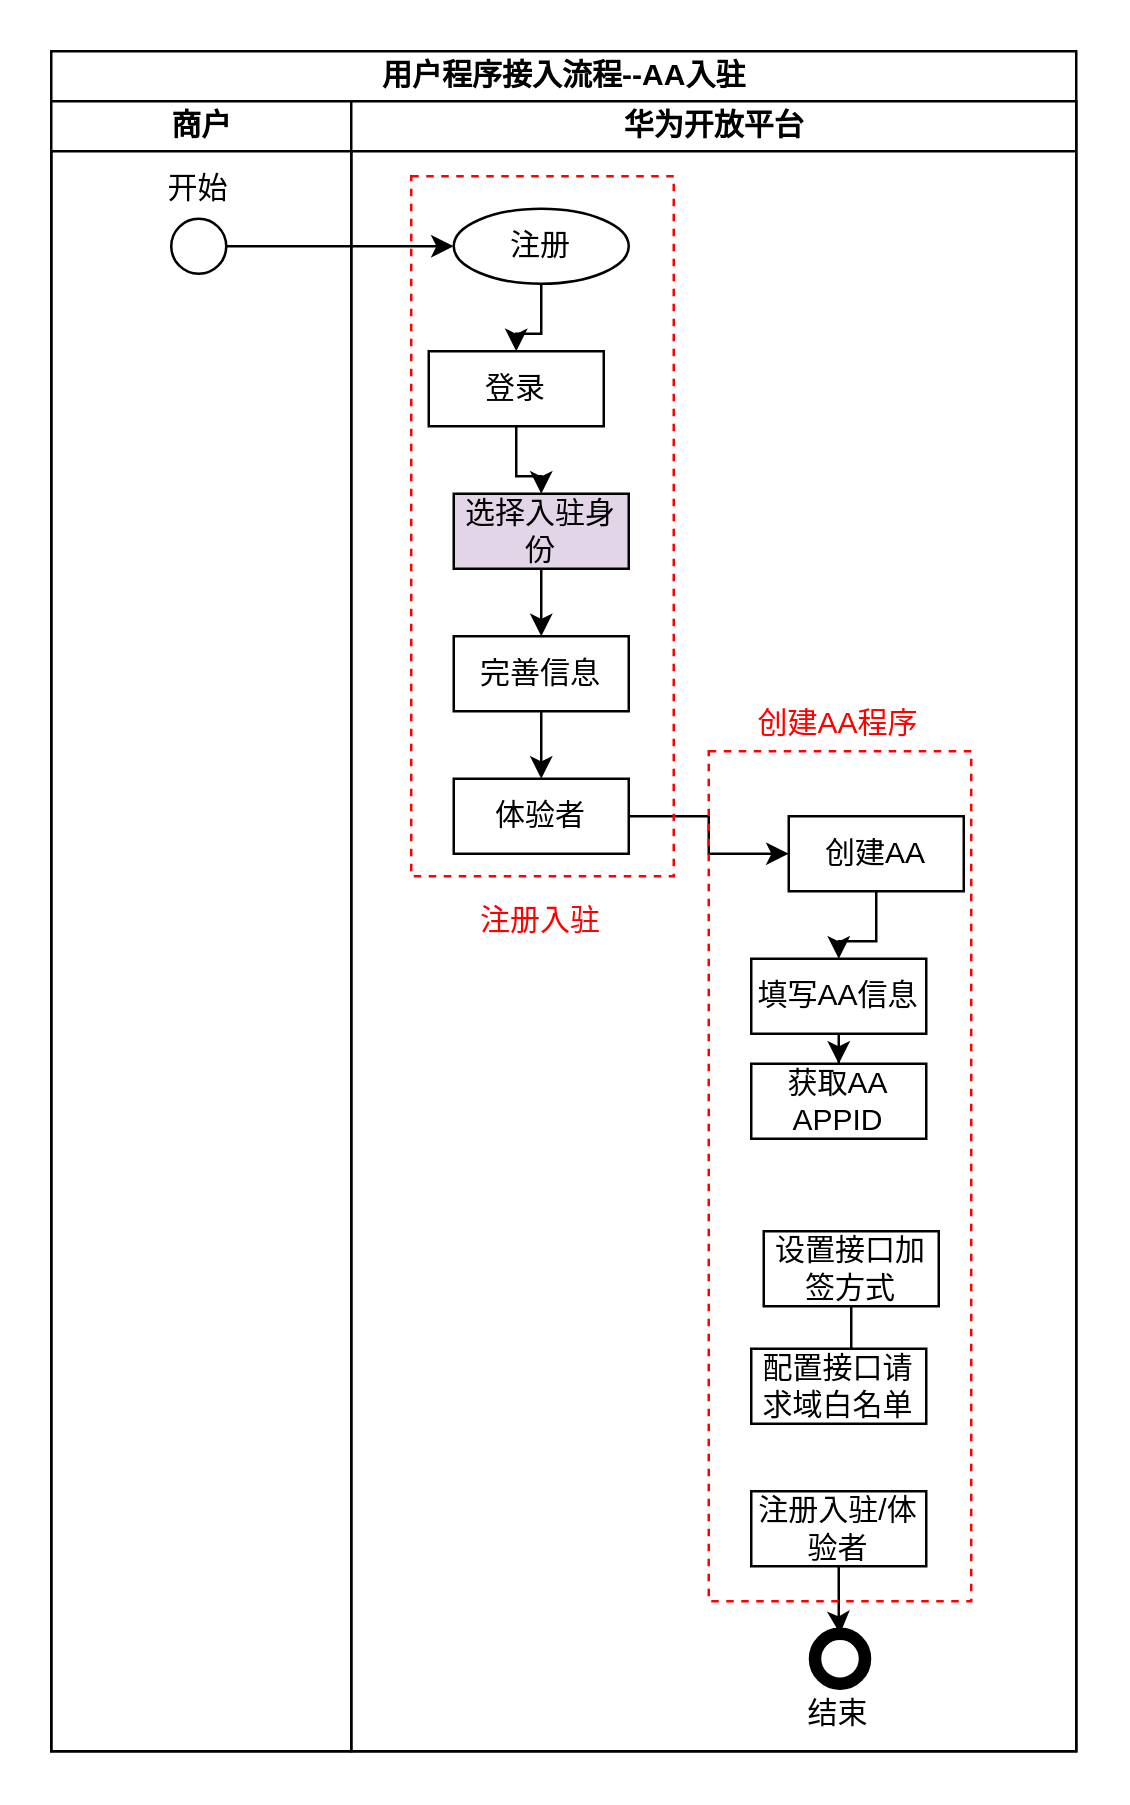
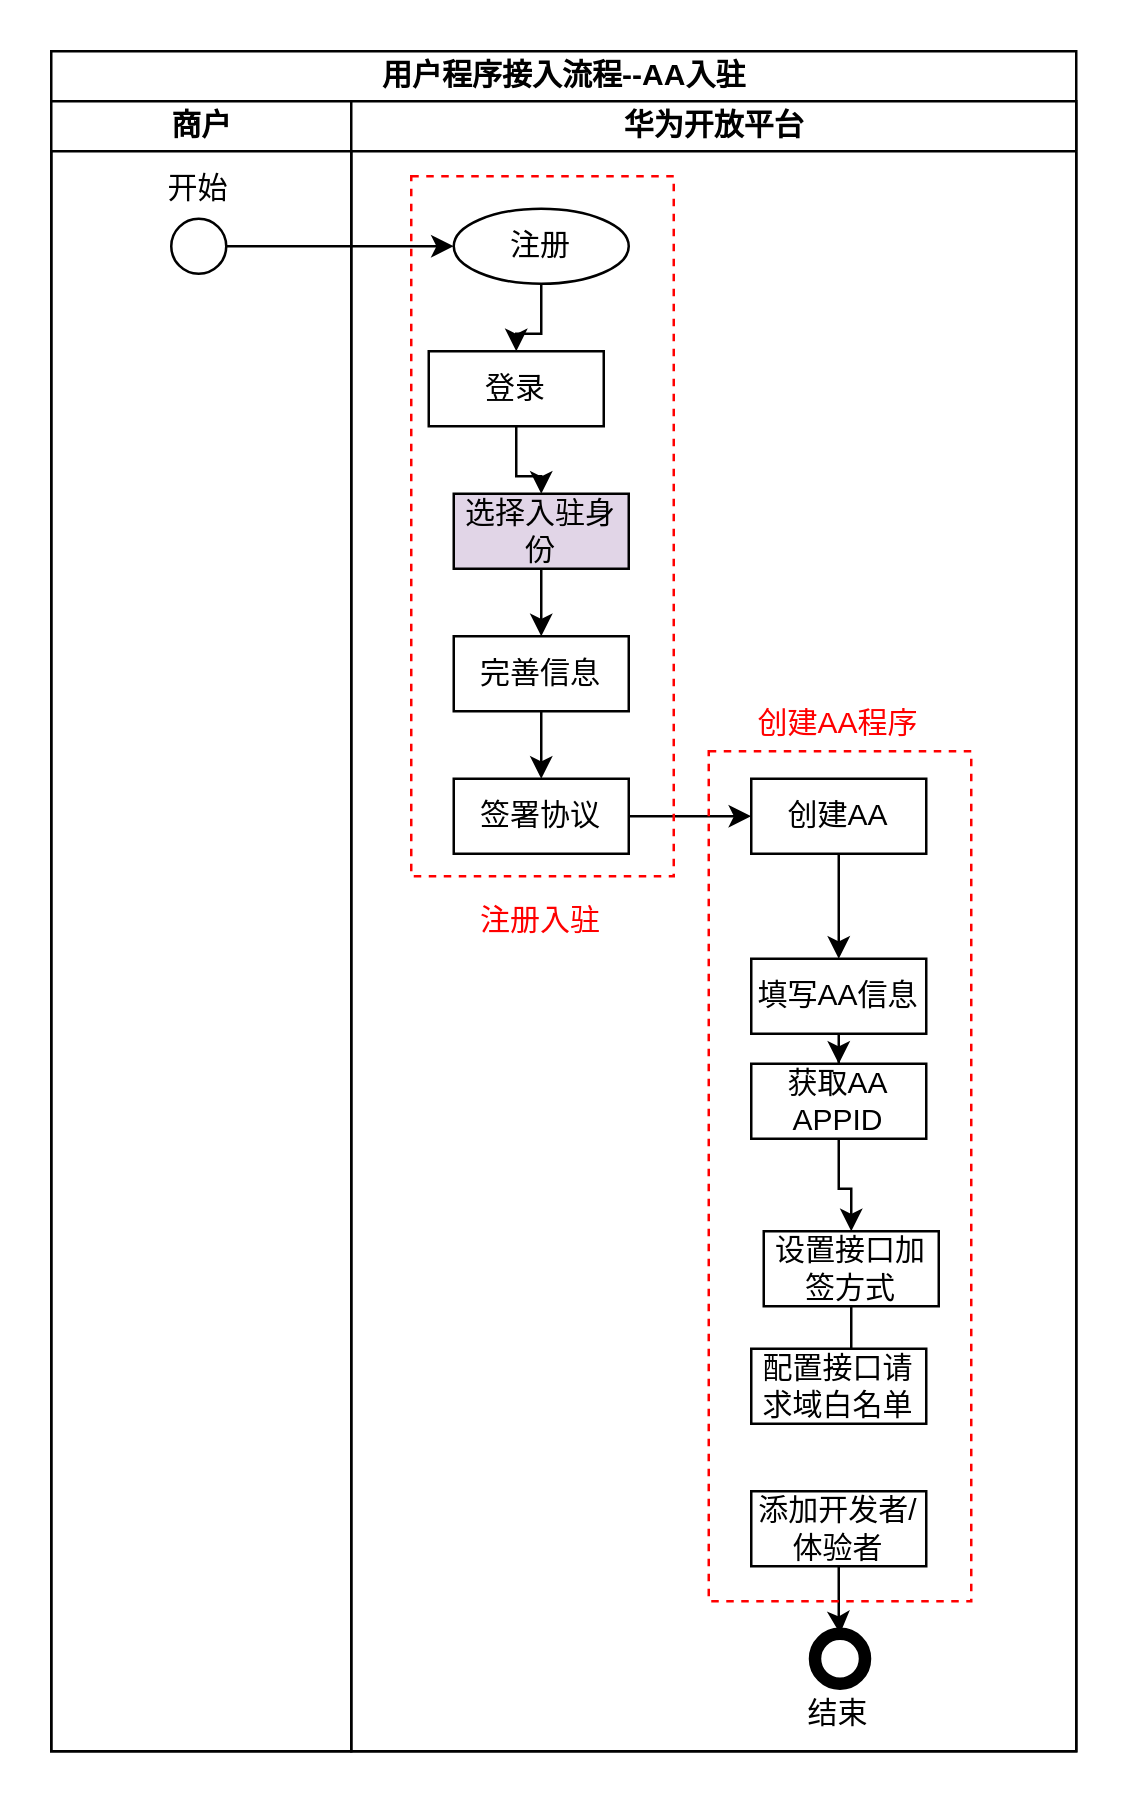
node "体验者": label "体验者" -> "签署协议"
node "创建AA": moved (876, 854) -> (839, 816)
edge "获取AA APPID" -> "设置接口加签方式": added
node "注册入驻/体验者": label "注册入驻/体验者" -> "添加开发者/体验者"
